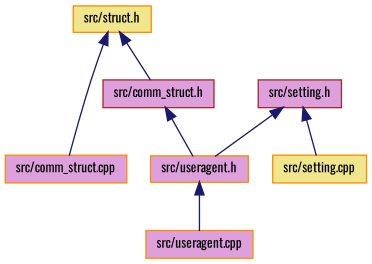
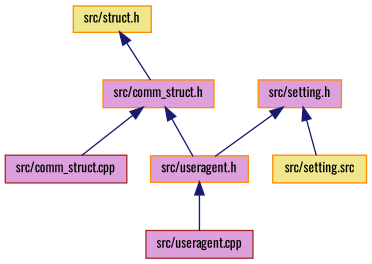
node "src/comm_struct.h": color brown -> darkorange
node "src/setting.h": color brown -> darkorange
edge "src/comm_struct.cpp" -> "src/struct.h": now "src/comm_struct.cpp" -> "src/comm_struct.h"
node "src/comm_struct.cpp": color darkorange -> brown
node "src/setting.cpp": label "src/setting.cpp" -> "src/setting.src"
node "src/useragent.cpp": color darkorange -> brown
